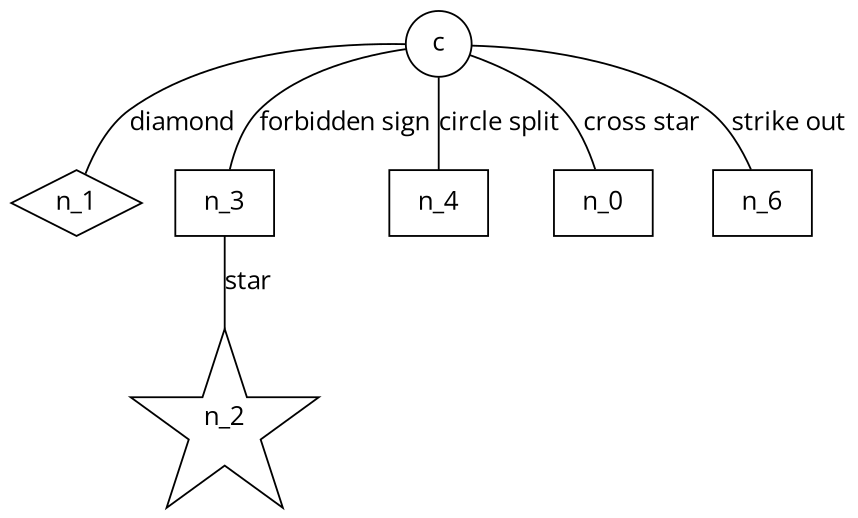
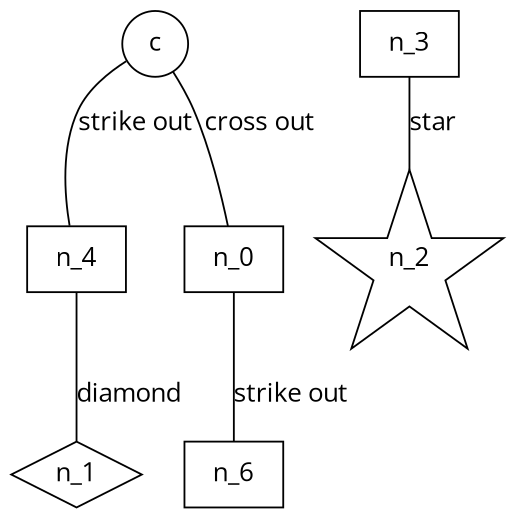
edge "c" -- "n_1": now "n_4" -- "n_1"
edge "c" -- "n_6": now "n_0" -- "n_6"
edge "c" -- "n_3": removed, label "forbidden sign"
edge "c" -- "n_4": label "circle split" -> "strike out"
edge "c" -- "n_0": label "cross star" -> "cross out"
